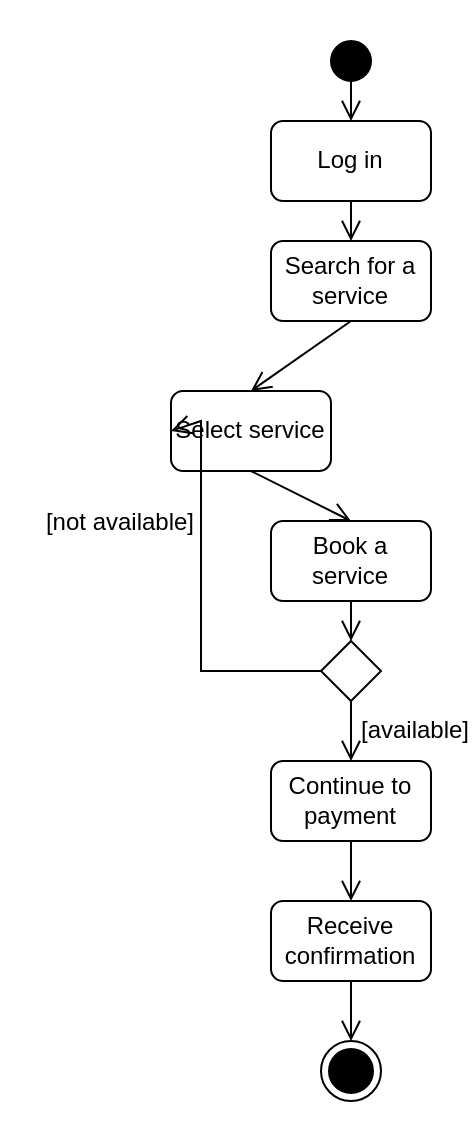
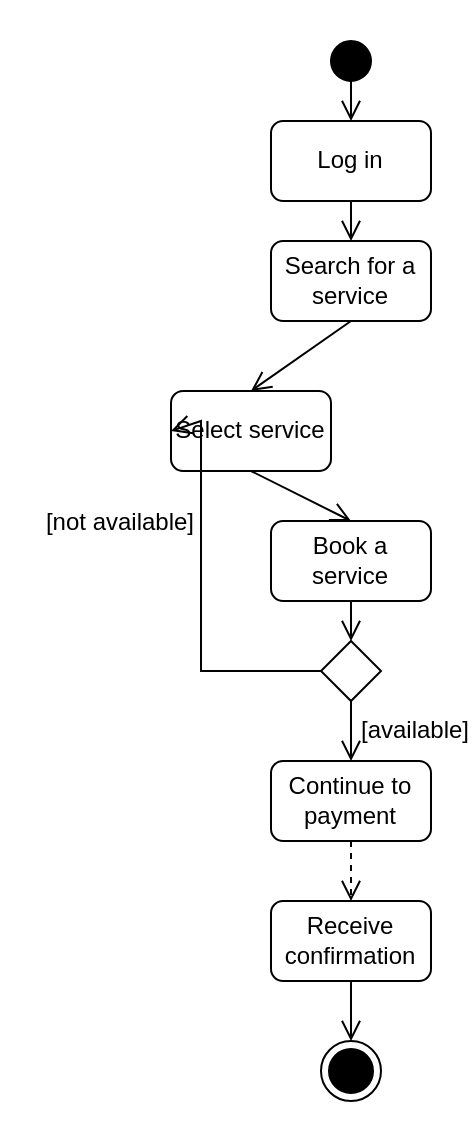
edge "Continue to payment" -> "Receive confirmation": style solid -> dashed
